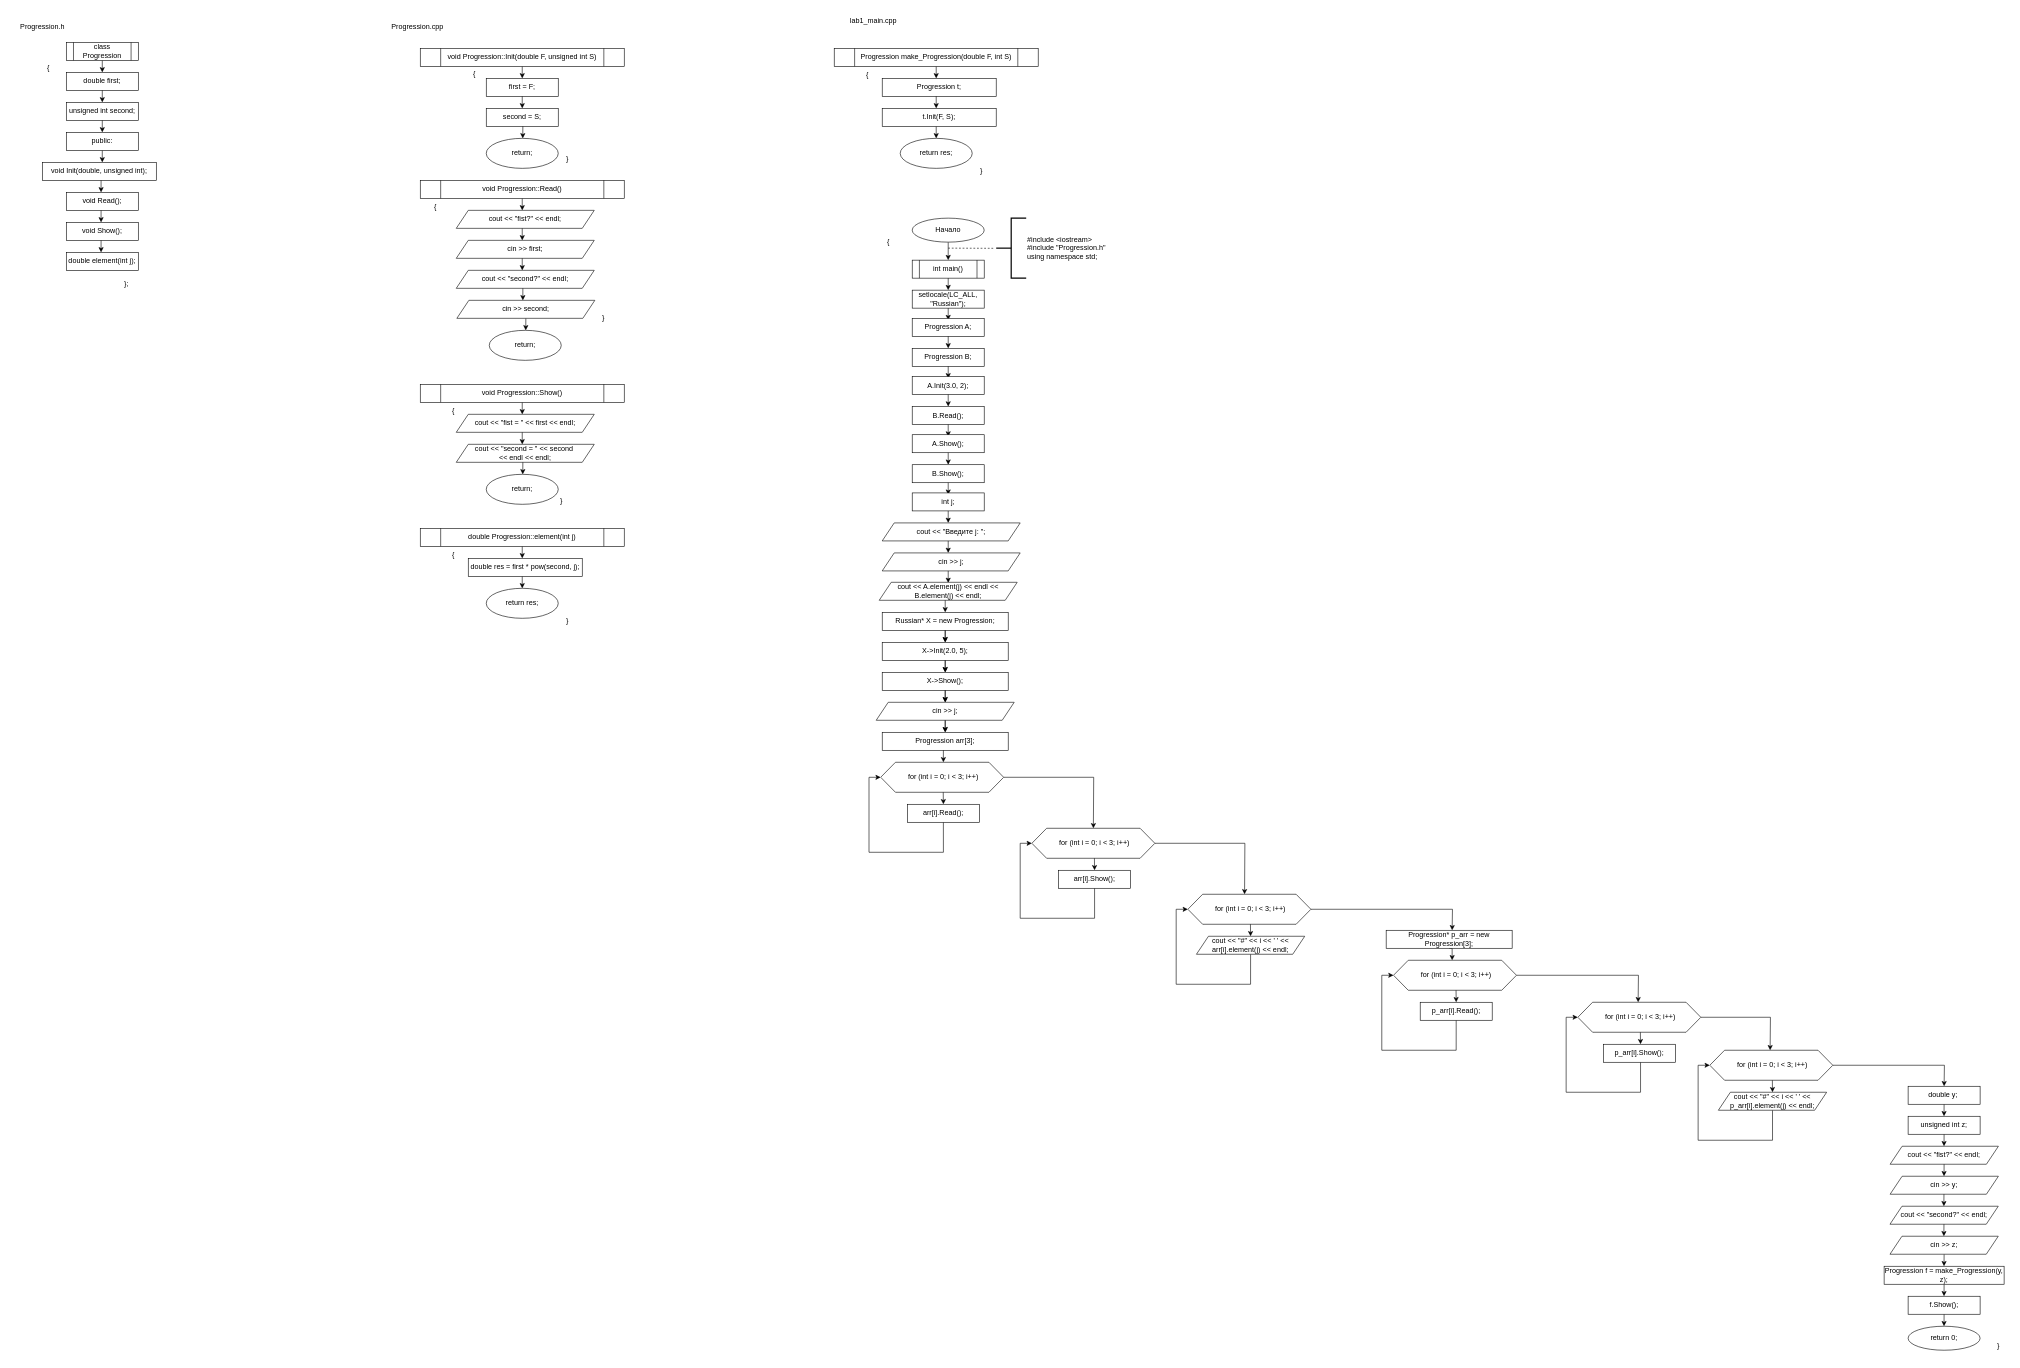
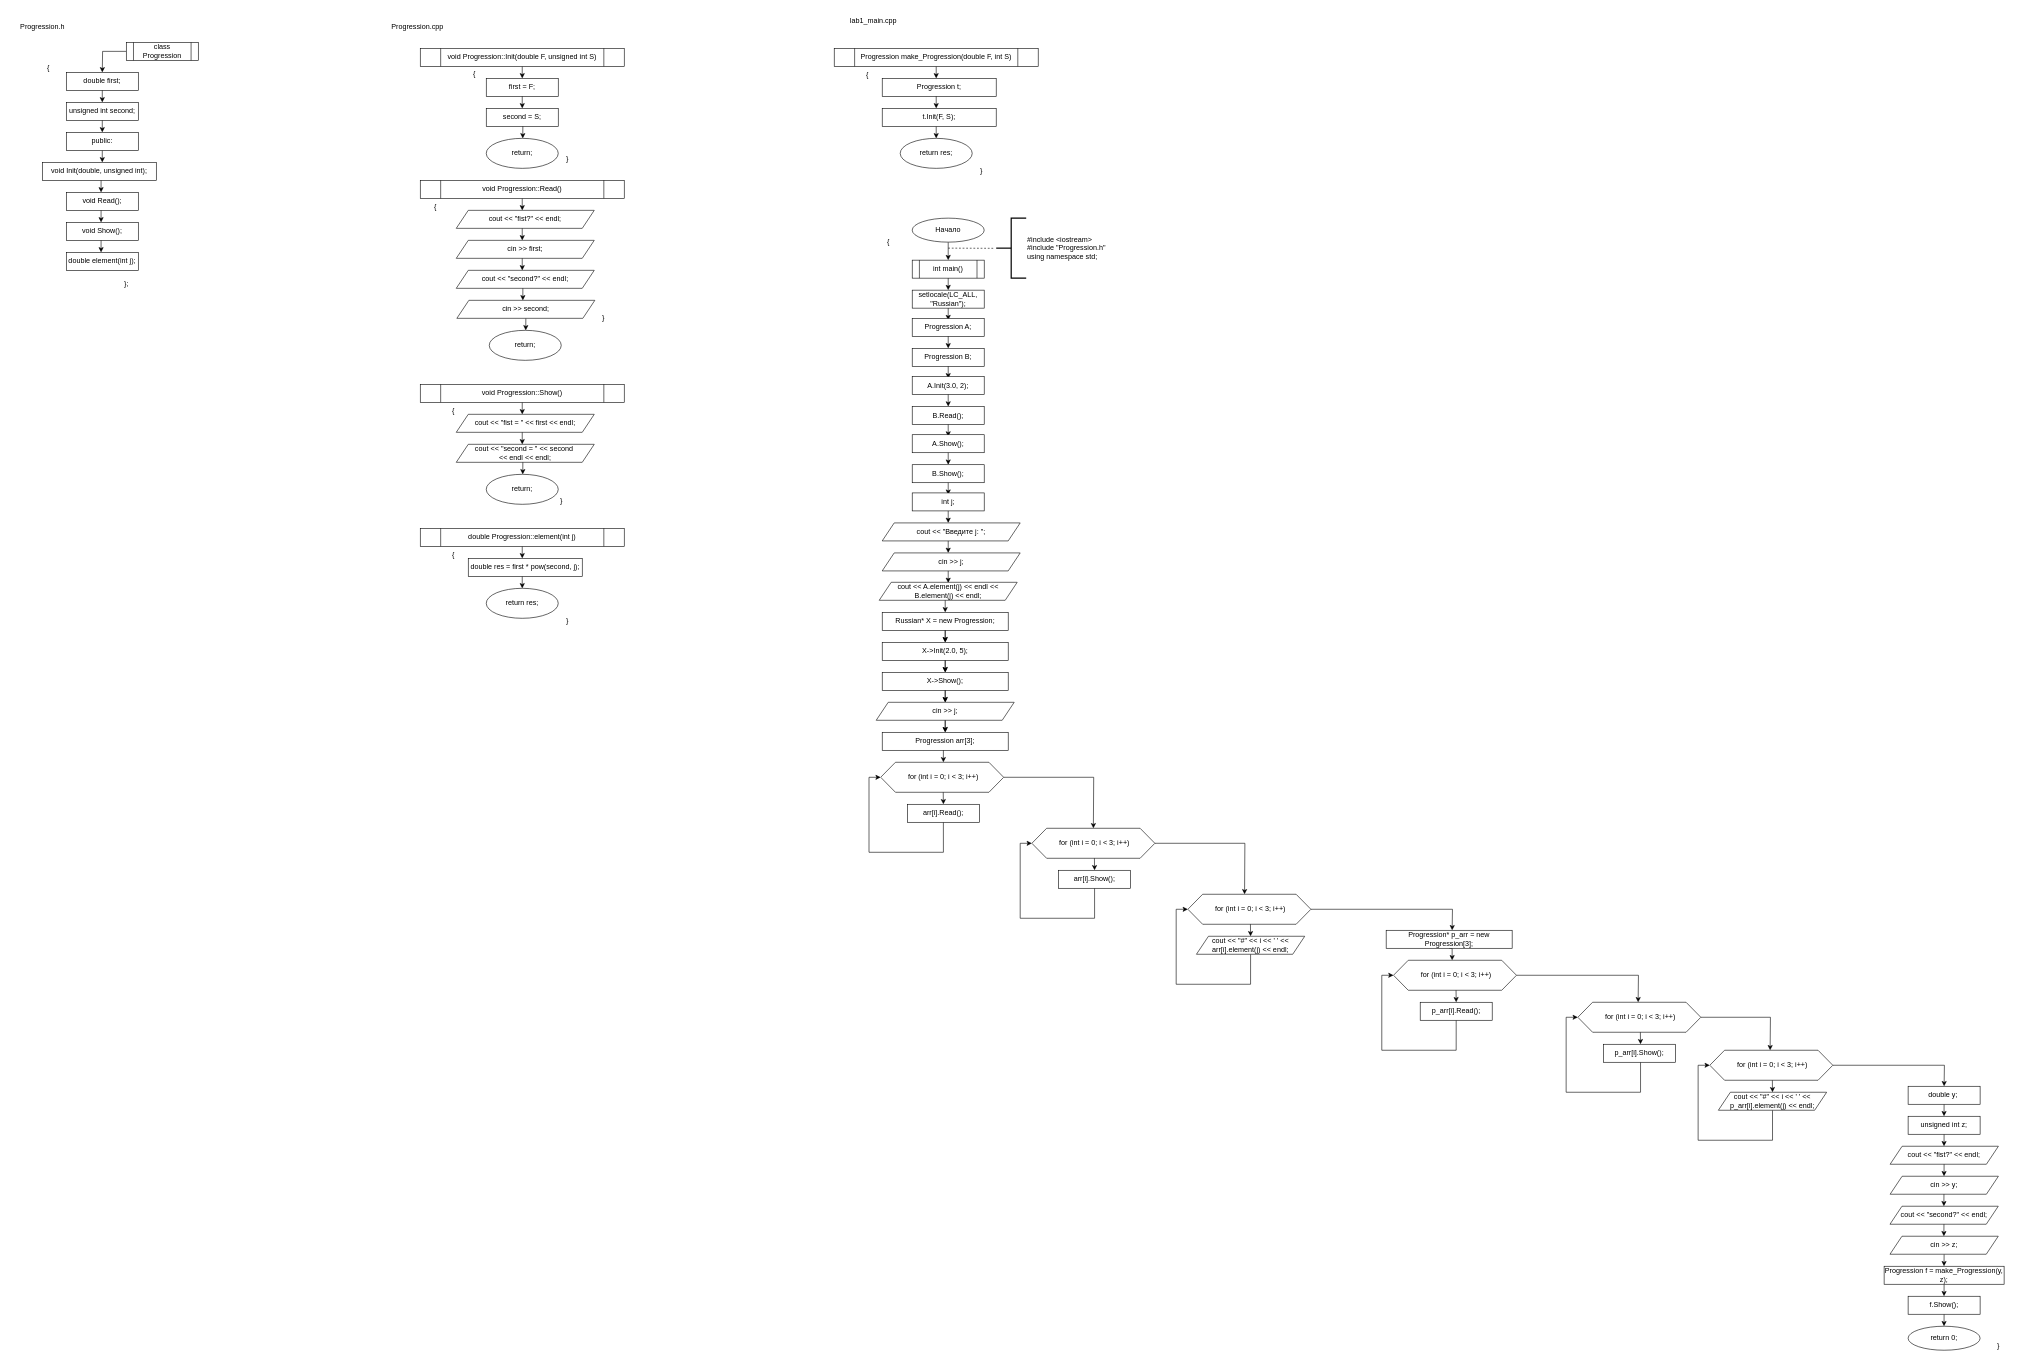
node "class Progression": moved (102, 51) -> (162, 51)
